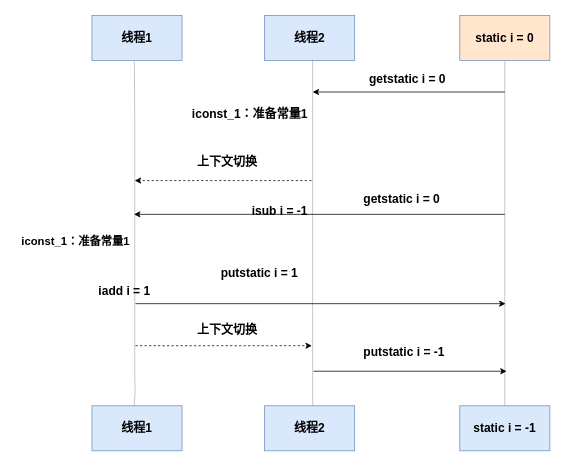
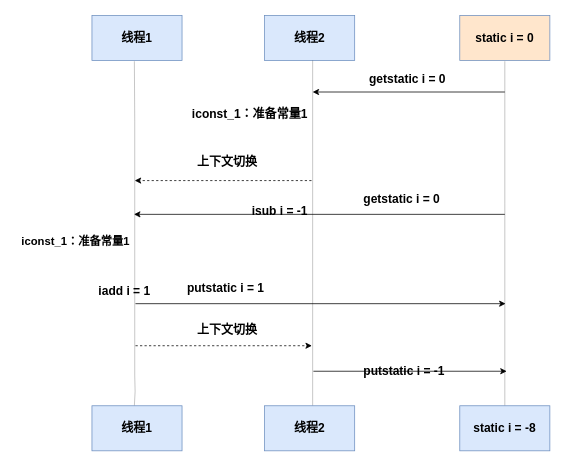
node "putstatic i = 1": moved (272, 276) -> (238, 291)
node "putstatic i = -1": moved (414, 354) -> (414, 373)
node "static i = -1": label "static i = -1" -> "static i = -8"
